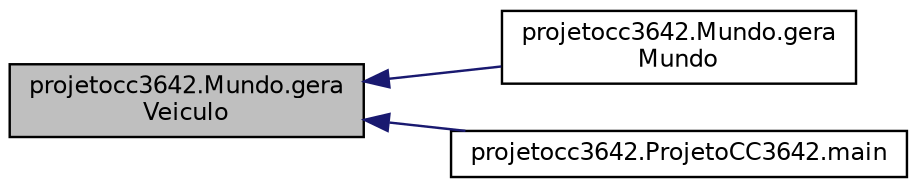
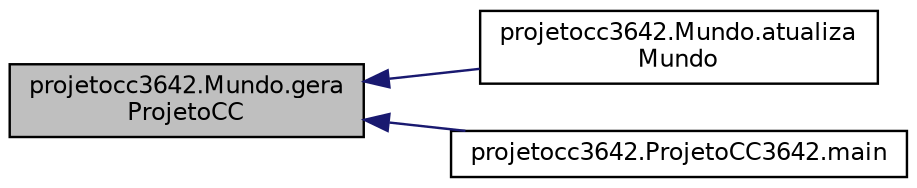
node "projetocc3642.Mundo.gera Mundo": label "projetocc3642.Mundo.gera Mundo" -> "projetocc3642.Mundo.atualiza Mundo"
node "projetocc3642.Mundo.gera Veiculo": label "projetocc3642.Mundo.gera Veiculo" -> "projetocc3642.Mundo.gera ProjetoCC"
